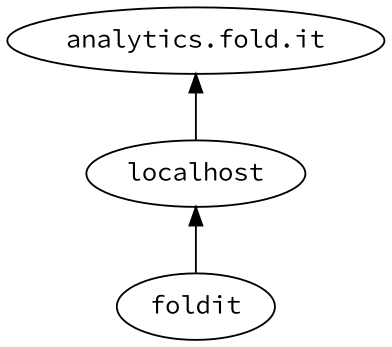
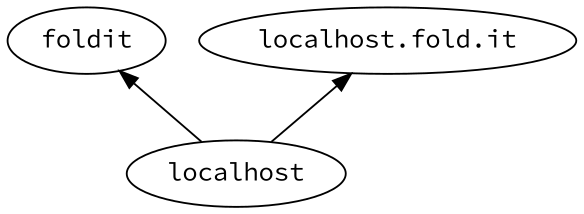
node "analytics.fold.it": label "analytics.fold.it" -> "localhost.fold.it"
edge "foldit" -> "localhost": reversed
